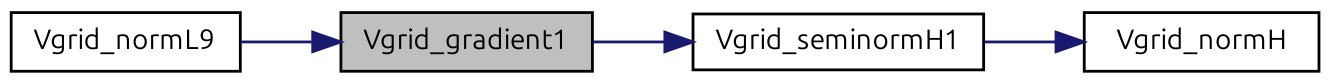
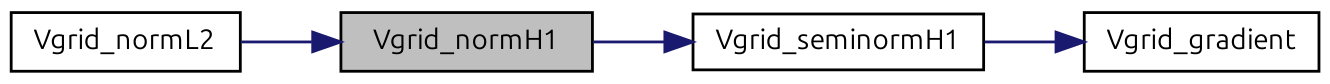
node "Vgrid_normL9": label "Vgrid_normL9" -> "Vgrid_normL2"
node "Vgrid_gradient1": label "Vgrid_gradient1" -> "Vgrid_normH1"
node "Vgrid_normH": label "Vgrid_normH" -> "Vgrid_gradient"
